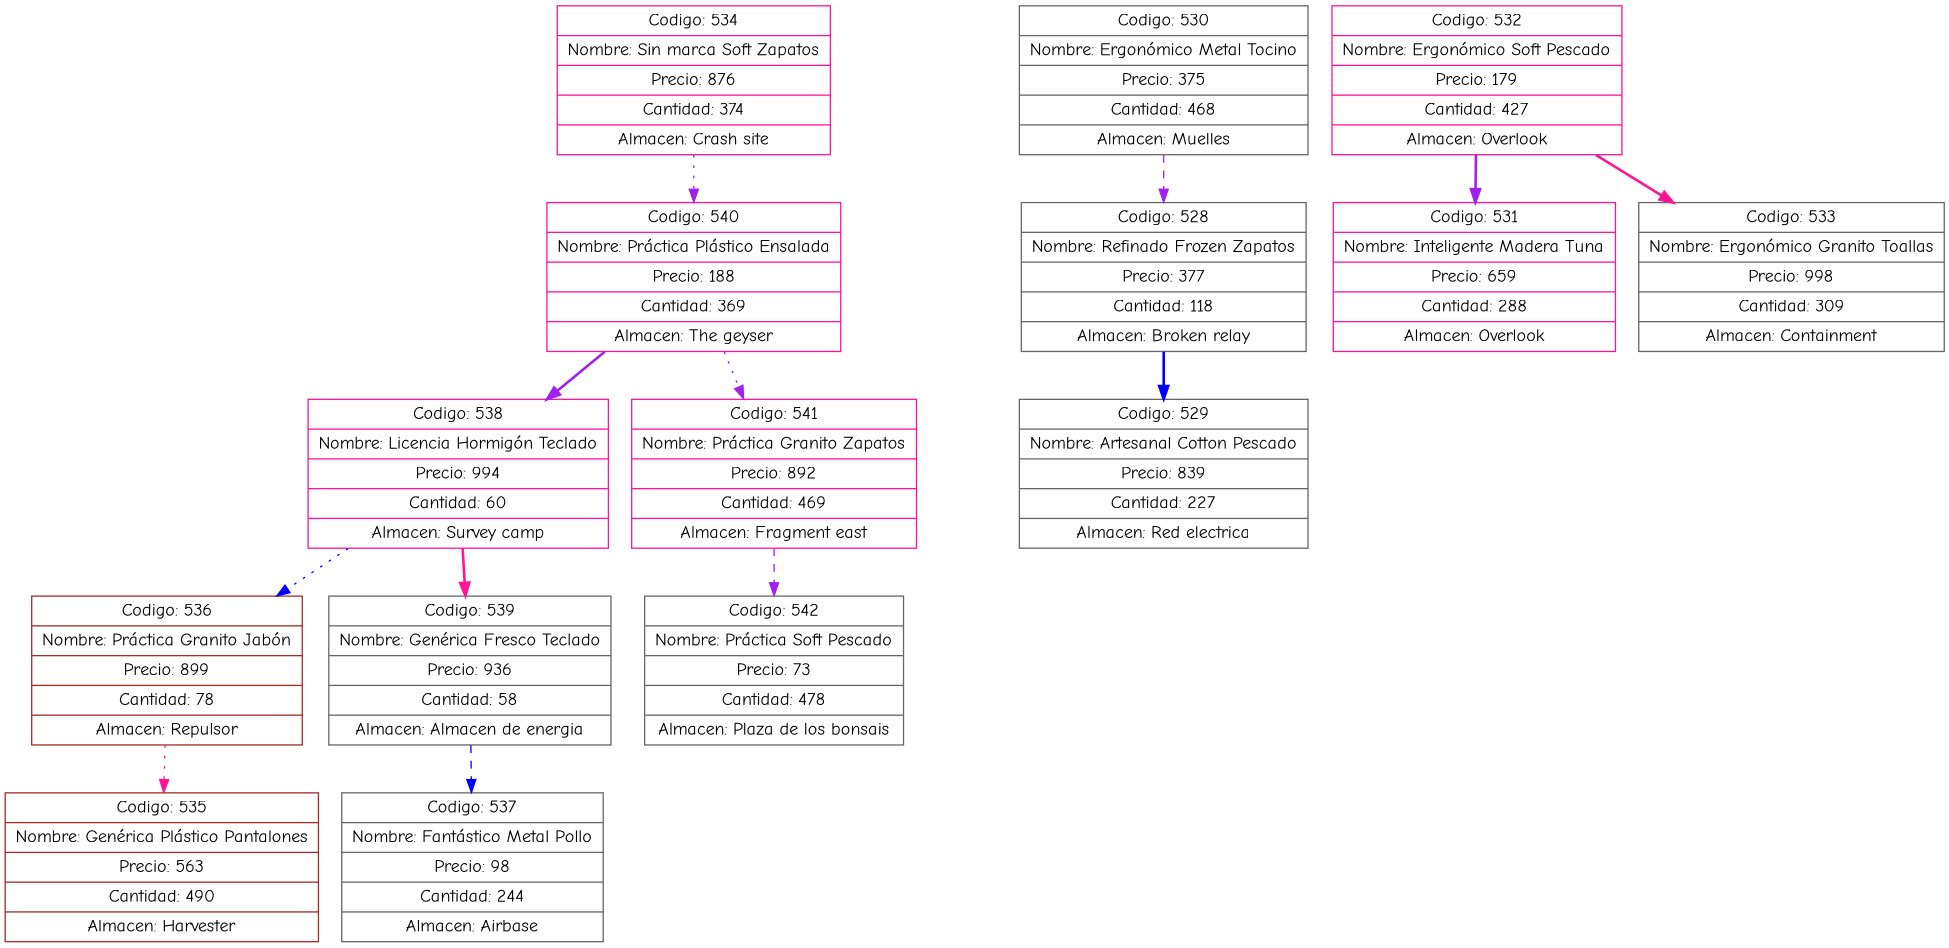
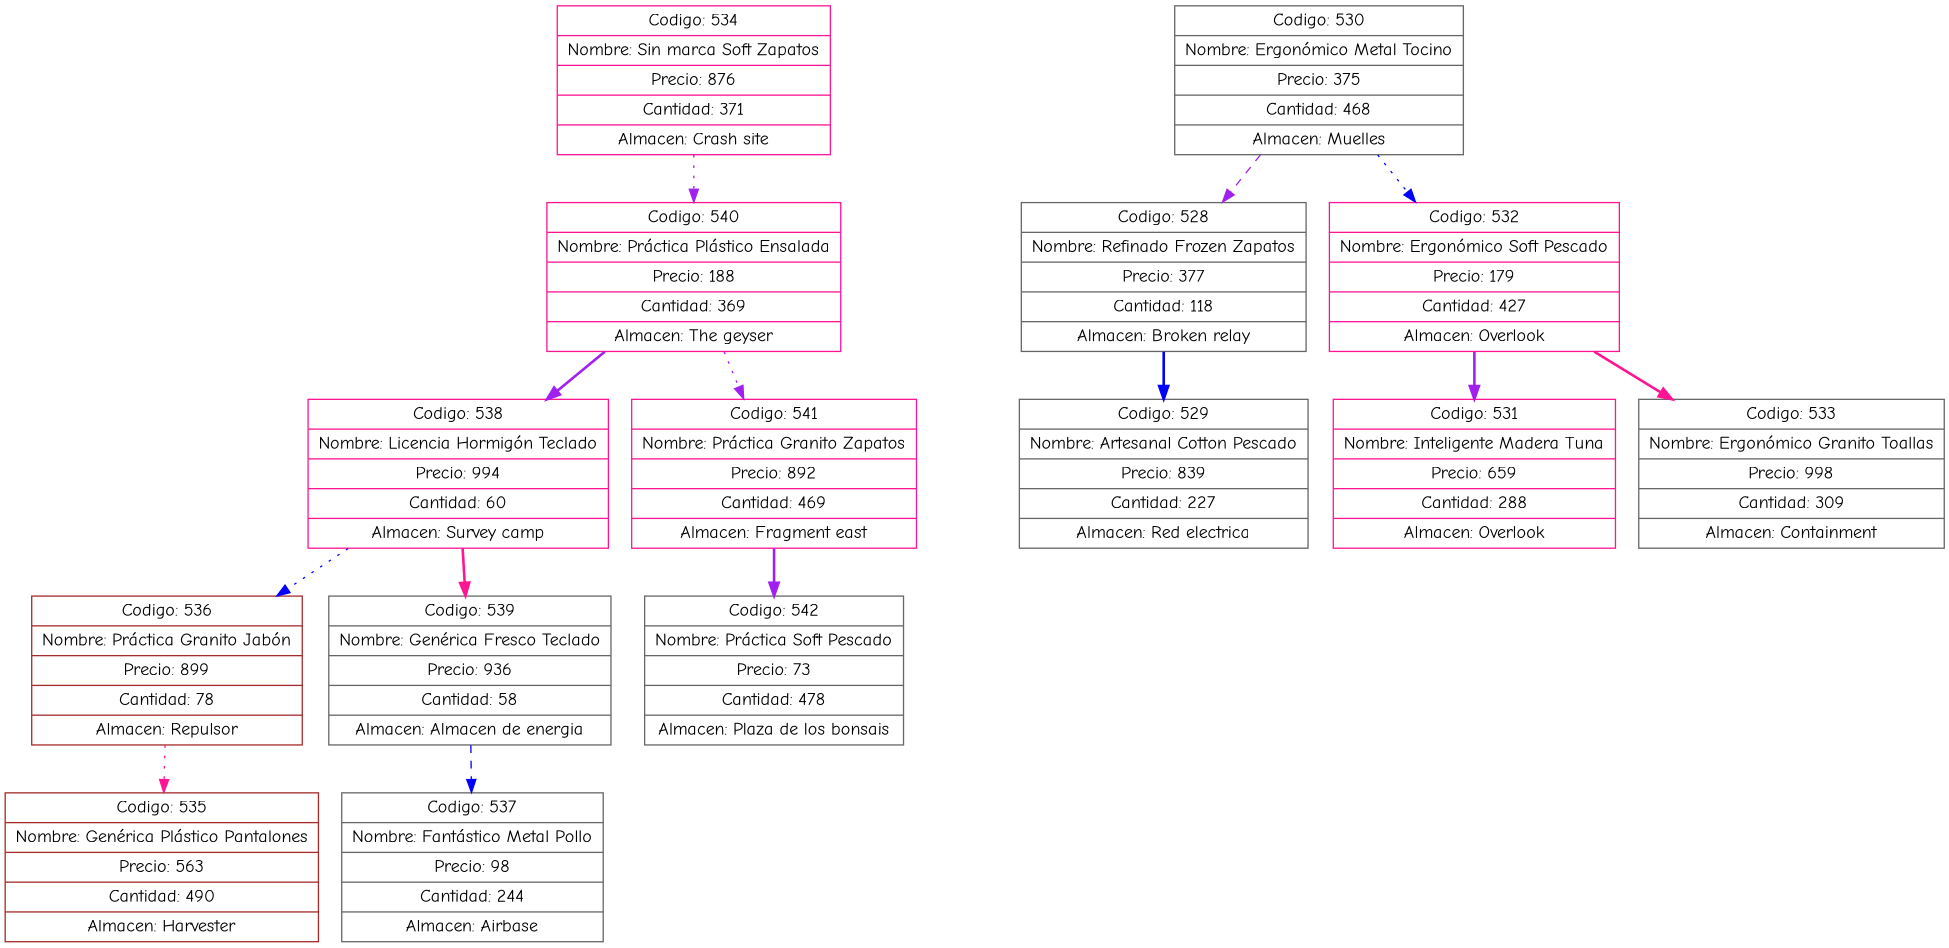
node "Codigo: 534": text "Cantidad: 374" -> "Cantidad: 371"
edge "Codigo: 530" -> "Codigo: 532": added
edge "Codigo: 541" -> "Codigo: 542": style dashed -> bold
